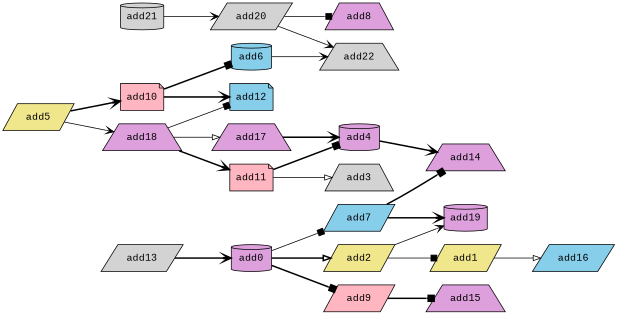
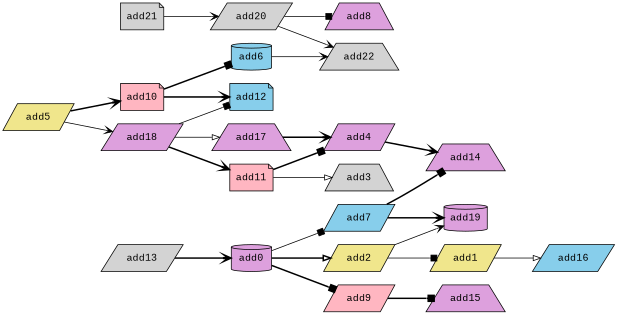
node "add21": shape cylinder -> note
node "add18": shape trapezium -> parallelogram
node "add4": shape cylinder -> parallelogram
